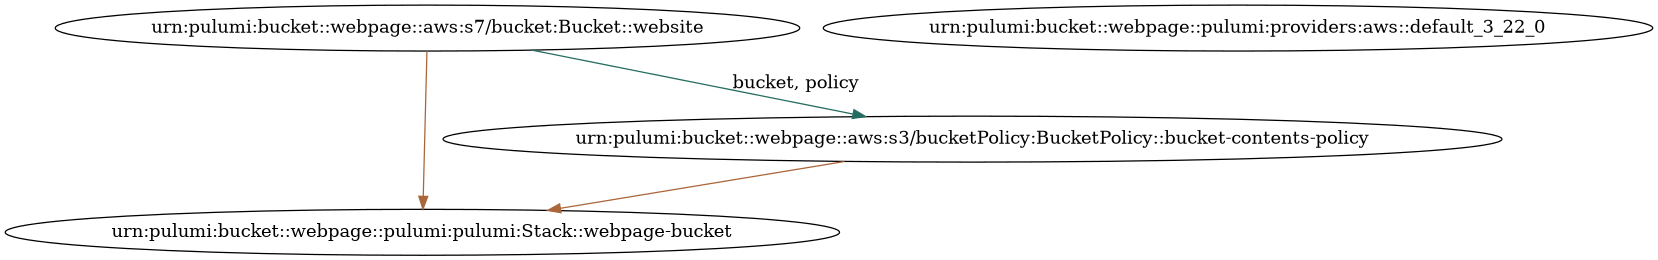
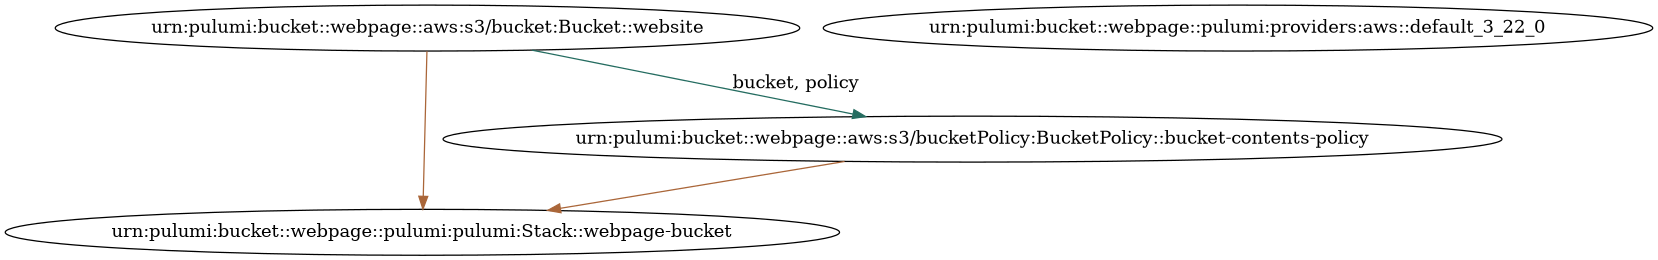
node "urn:pulumi:bucket::webpage::aws:s7/bucket:Bucket::website": label "urn:pulumi:bucket::webpage::aws:s7/bucket:Bucket::website" -> "urn:pulumi:bucket::webpage::aws:s3/bucket:Bucket::website"
